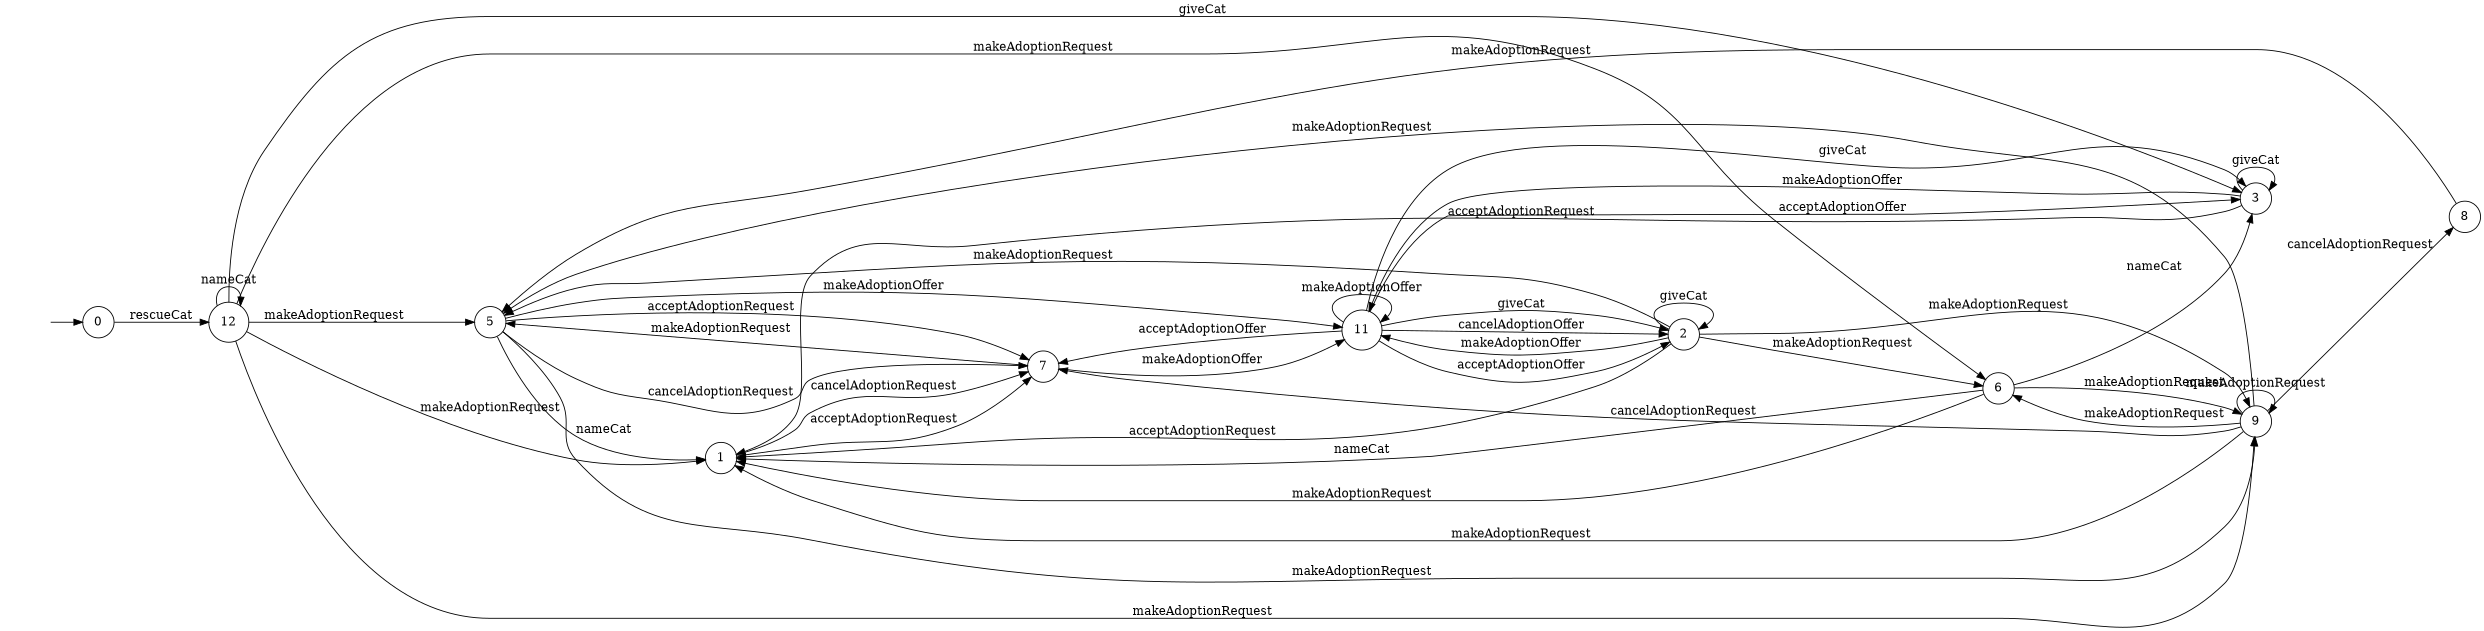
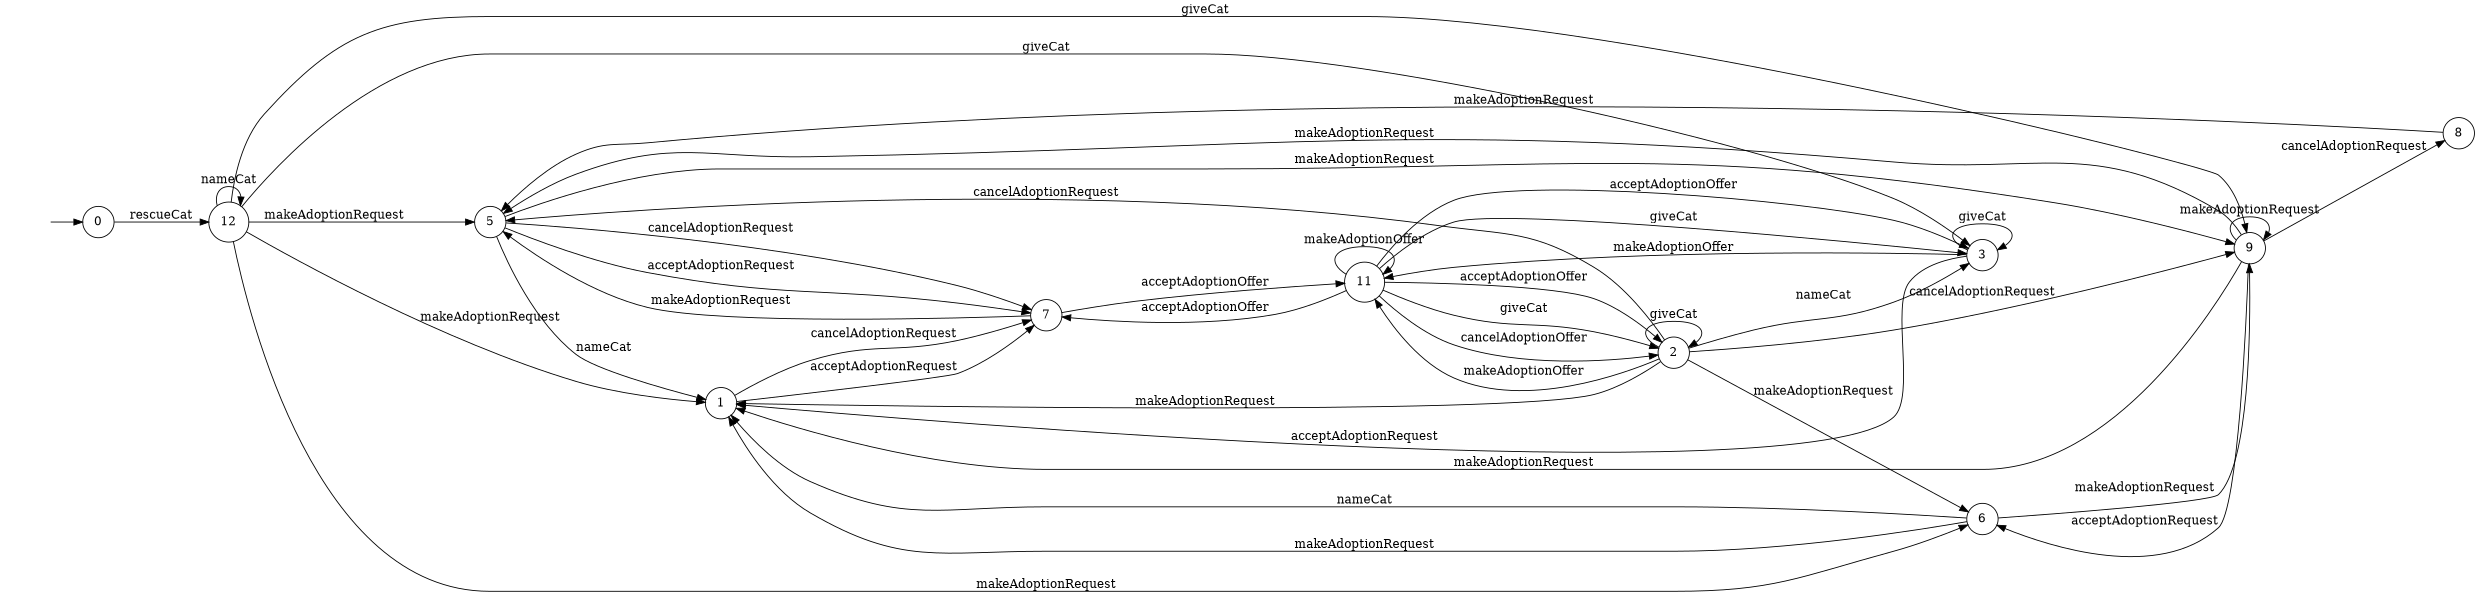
edge "2" -> "5": label "makeAdoptionRequest" -> "cancelAdoptionRequest"
edge "5" -> "11": removed, label "makeAdoptionOffer"
edge "2" -> "9": label "makeAdoptionRequest" -> "cancelAdoptionRequest"
edge "6" -> "3": now "2" -> "3"
edge "7" -> "11": label "makeAdoptionOffer" -> "acceptAdoptionOffer"
edge "9" -> "6": label "makeAdoptionRequest" -> "acceptAdoptionRequest"
edge "9" -> "7": removed, label "cancelAdoptionRequest"
edge "2" -> "1": label "acceptAdoptionRequest" -> "makeAdoptionRequest"
edge "12" -> "9": label "makeAdoptionRequest" -> "giveCat"
